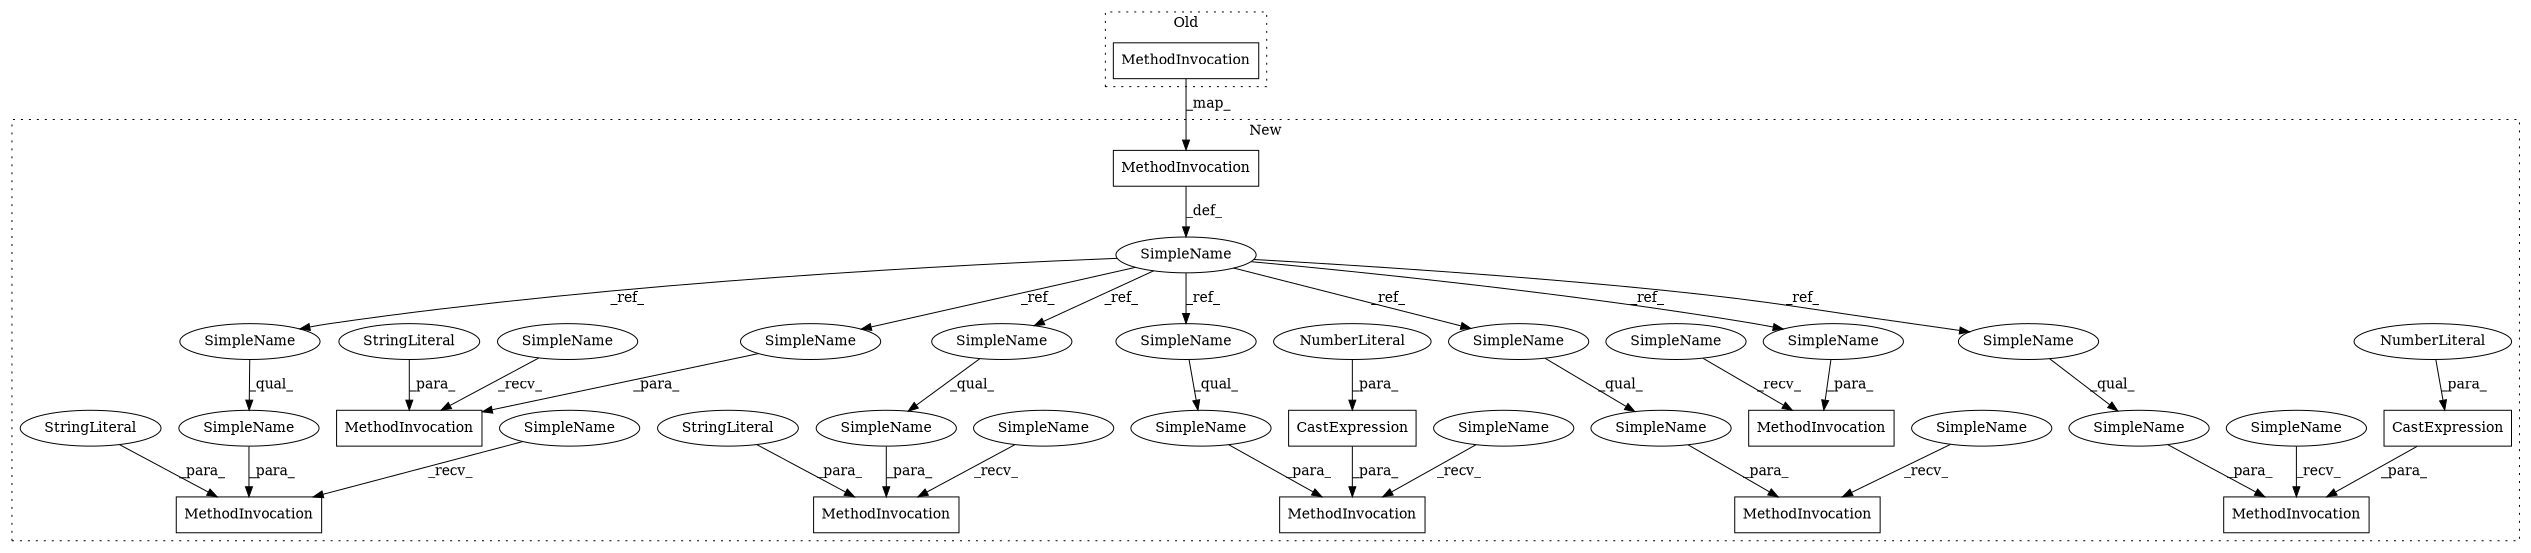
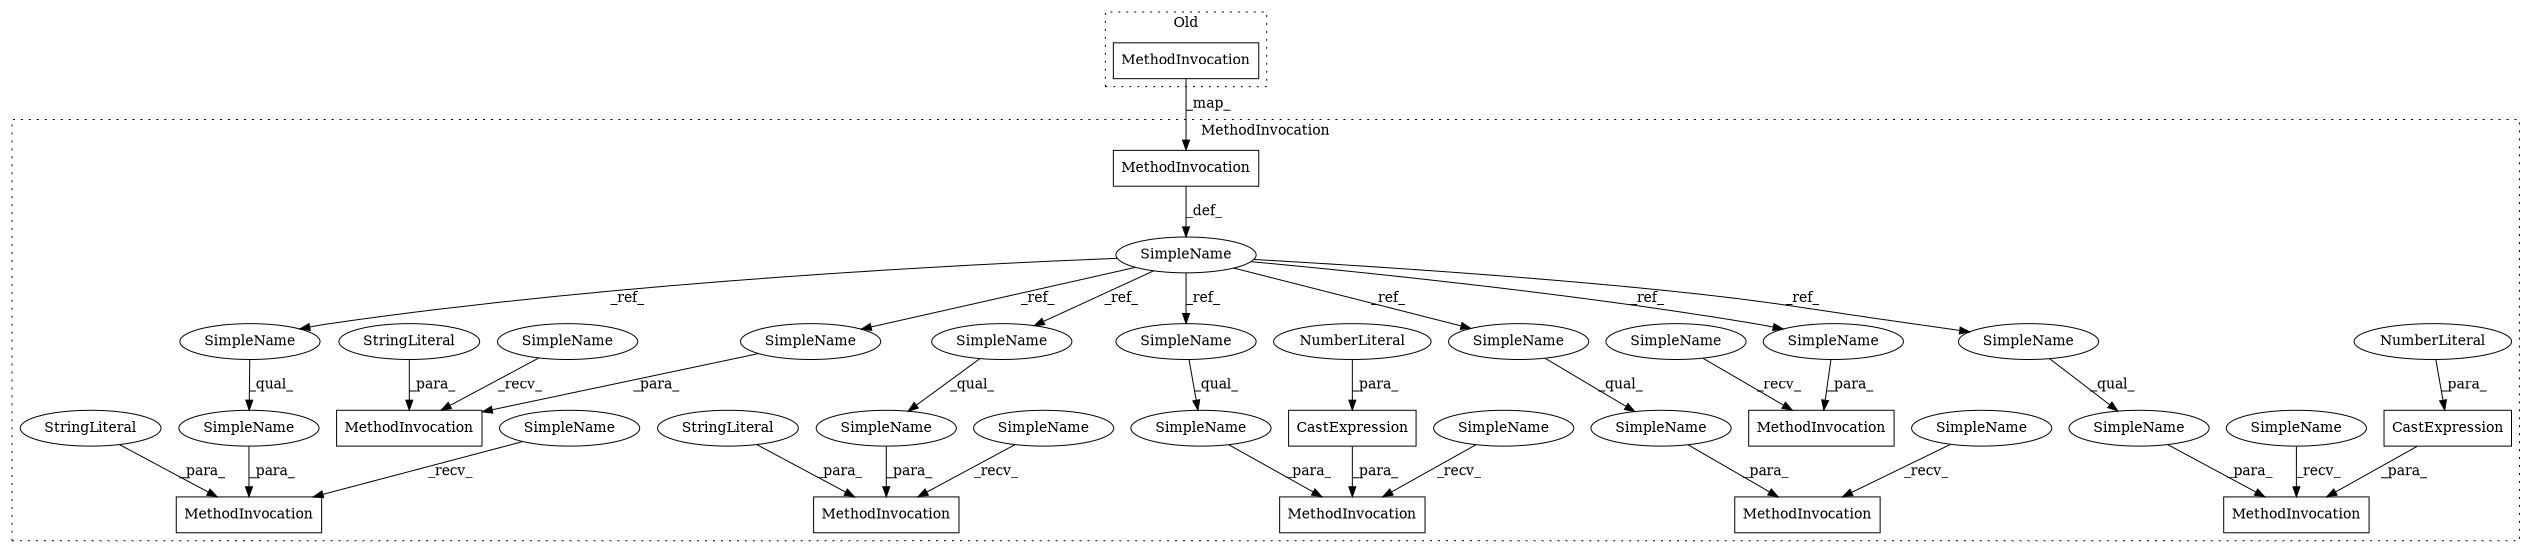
cluster "New": label "New" -> "MethodInvocation"
